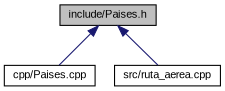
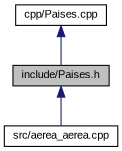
edge "cpp/Paises.cpp" -> "include/Paises.h": reversed
node "src/ruta_aerea.cpp": label "src/ruta_aerea.cpp" -> "src/aerea_aerea.cpp"
